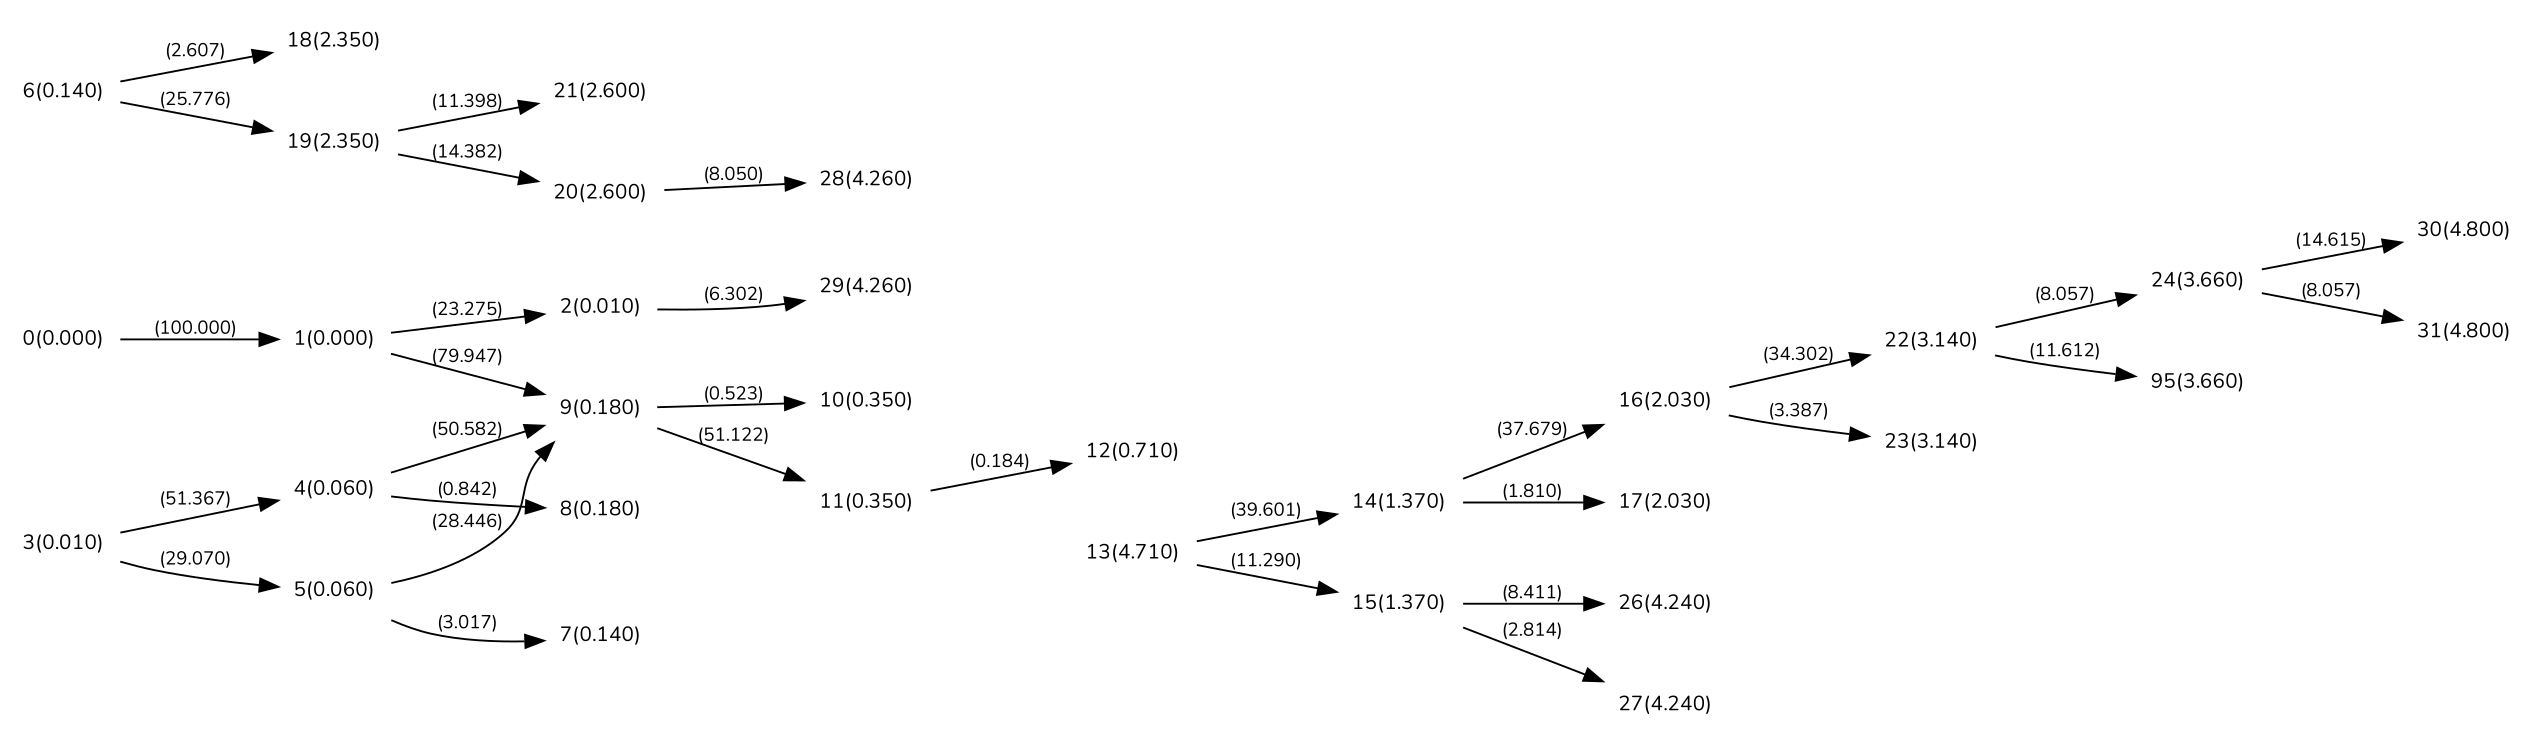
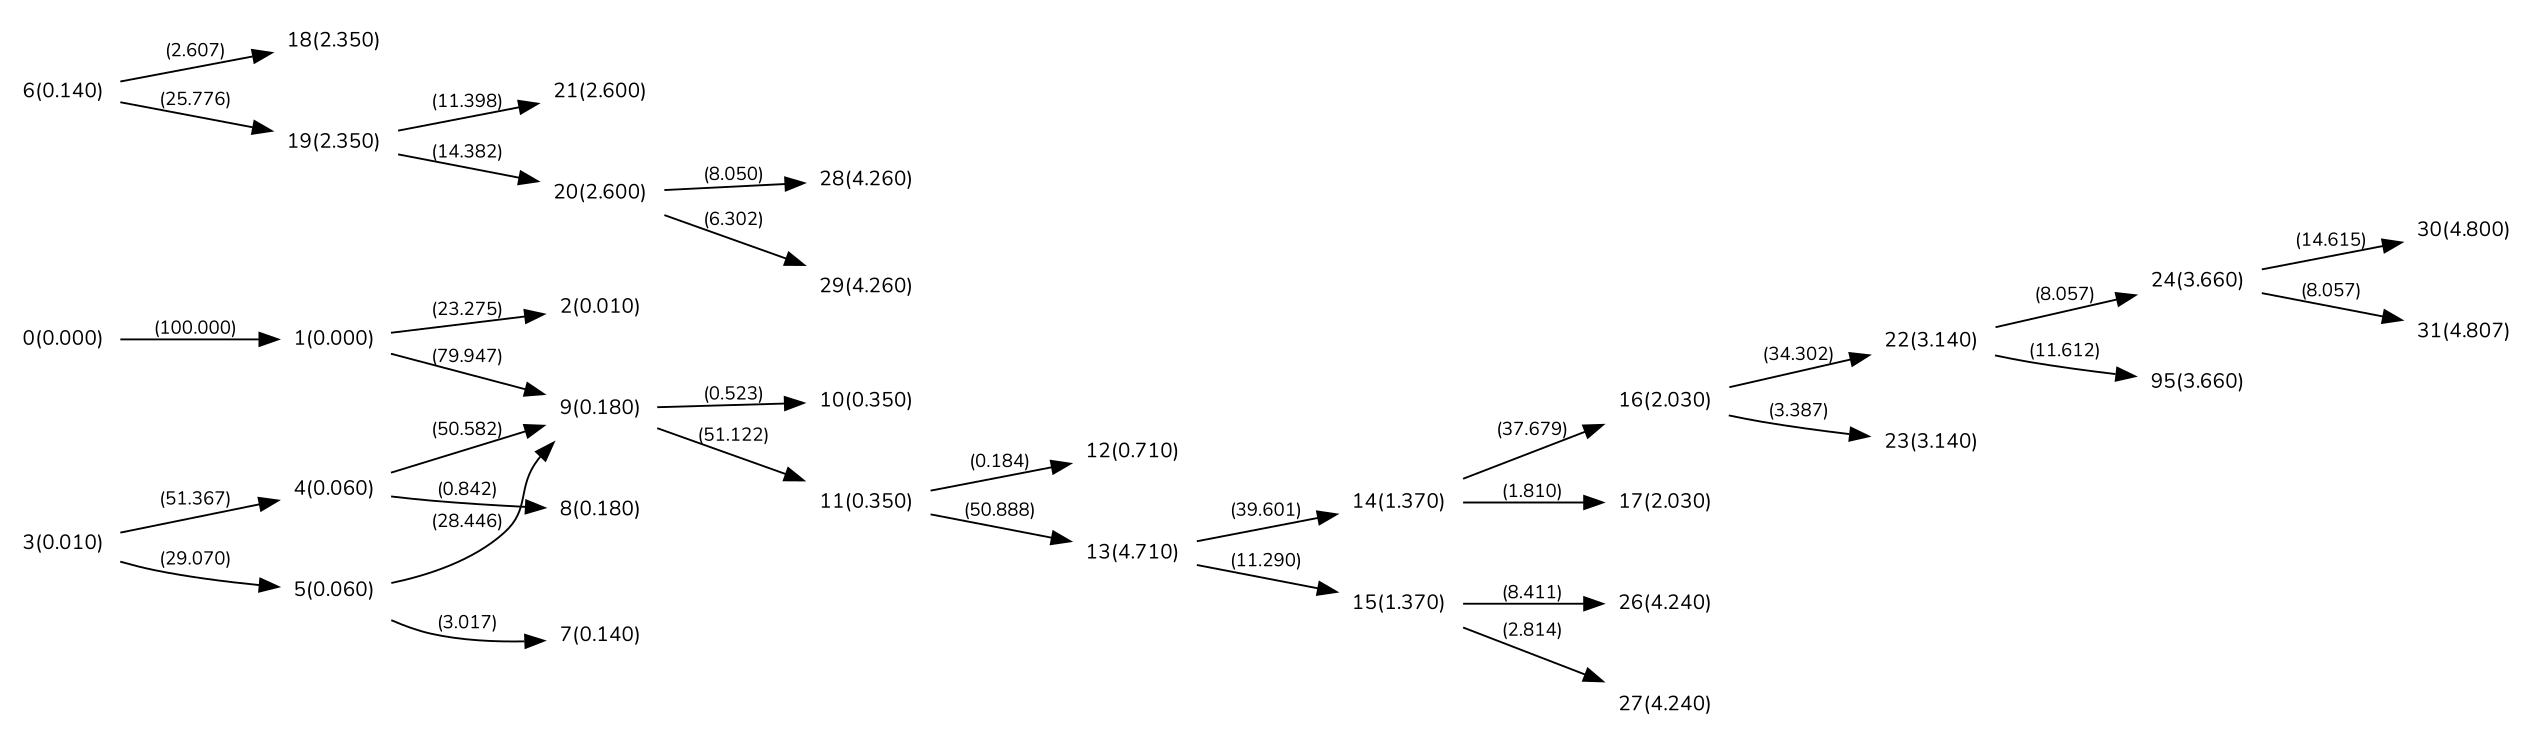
edge "2(0.010)" -> "29(4.260)": now "20(2.600)" -> "29(4.260)"
node "31(4.800)": label "31(4.800)" -> "31(4.807)"
edge "11(0.350)" -> "13(4.710)": added, label "(50.888)"
